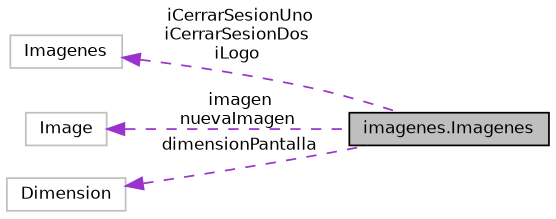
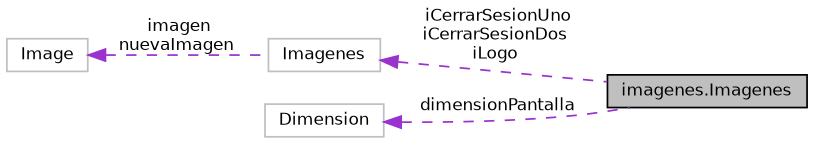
edge "imagenes.Imagenes" -> "Image": now "Imagenes" -> "Image"
